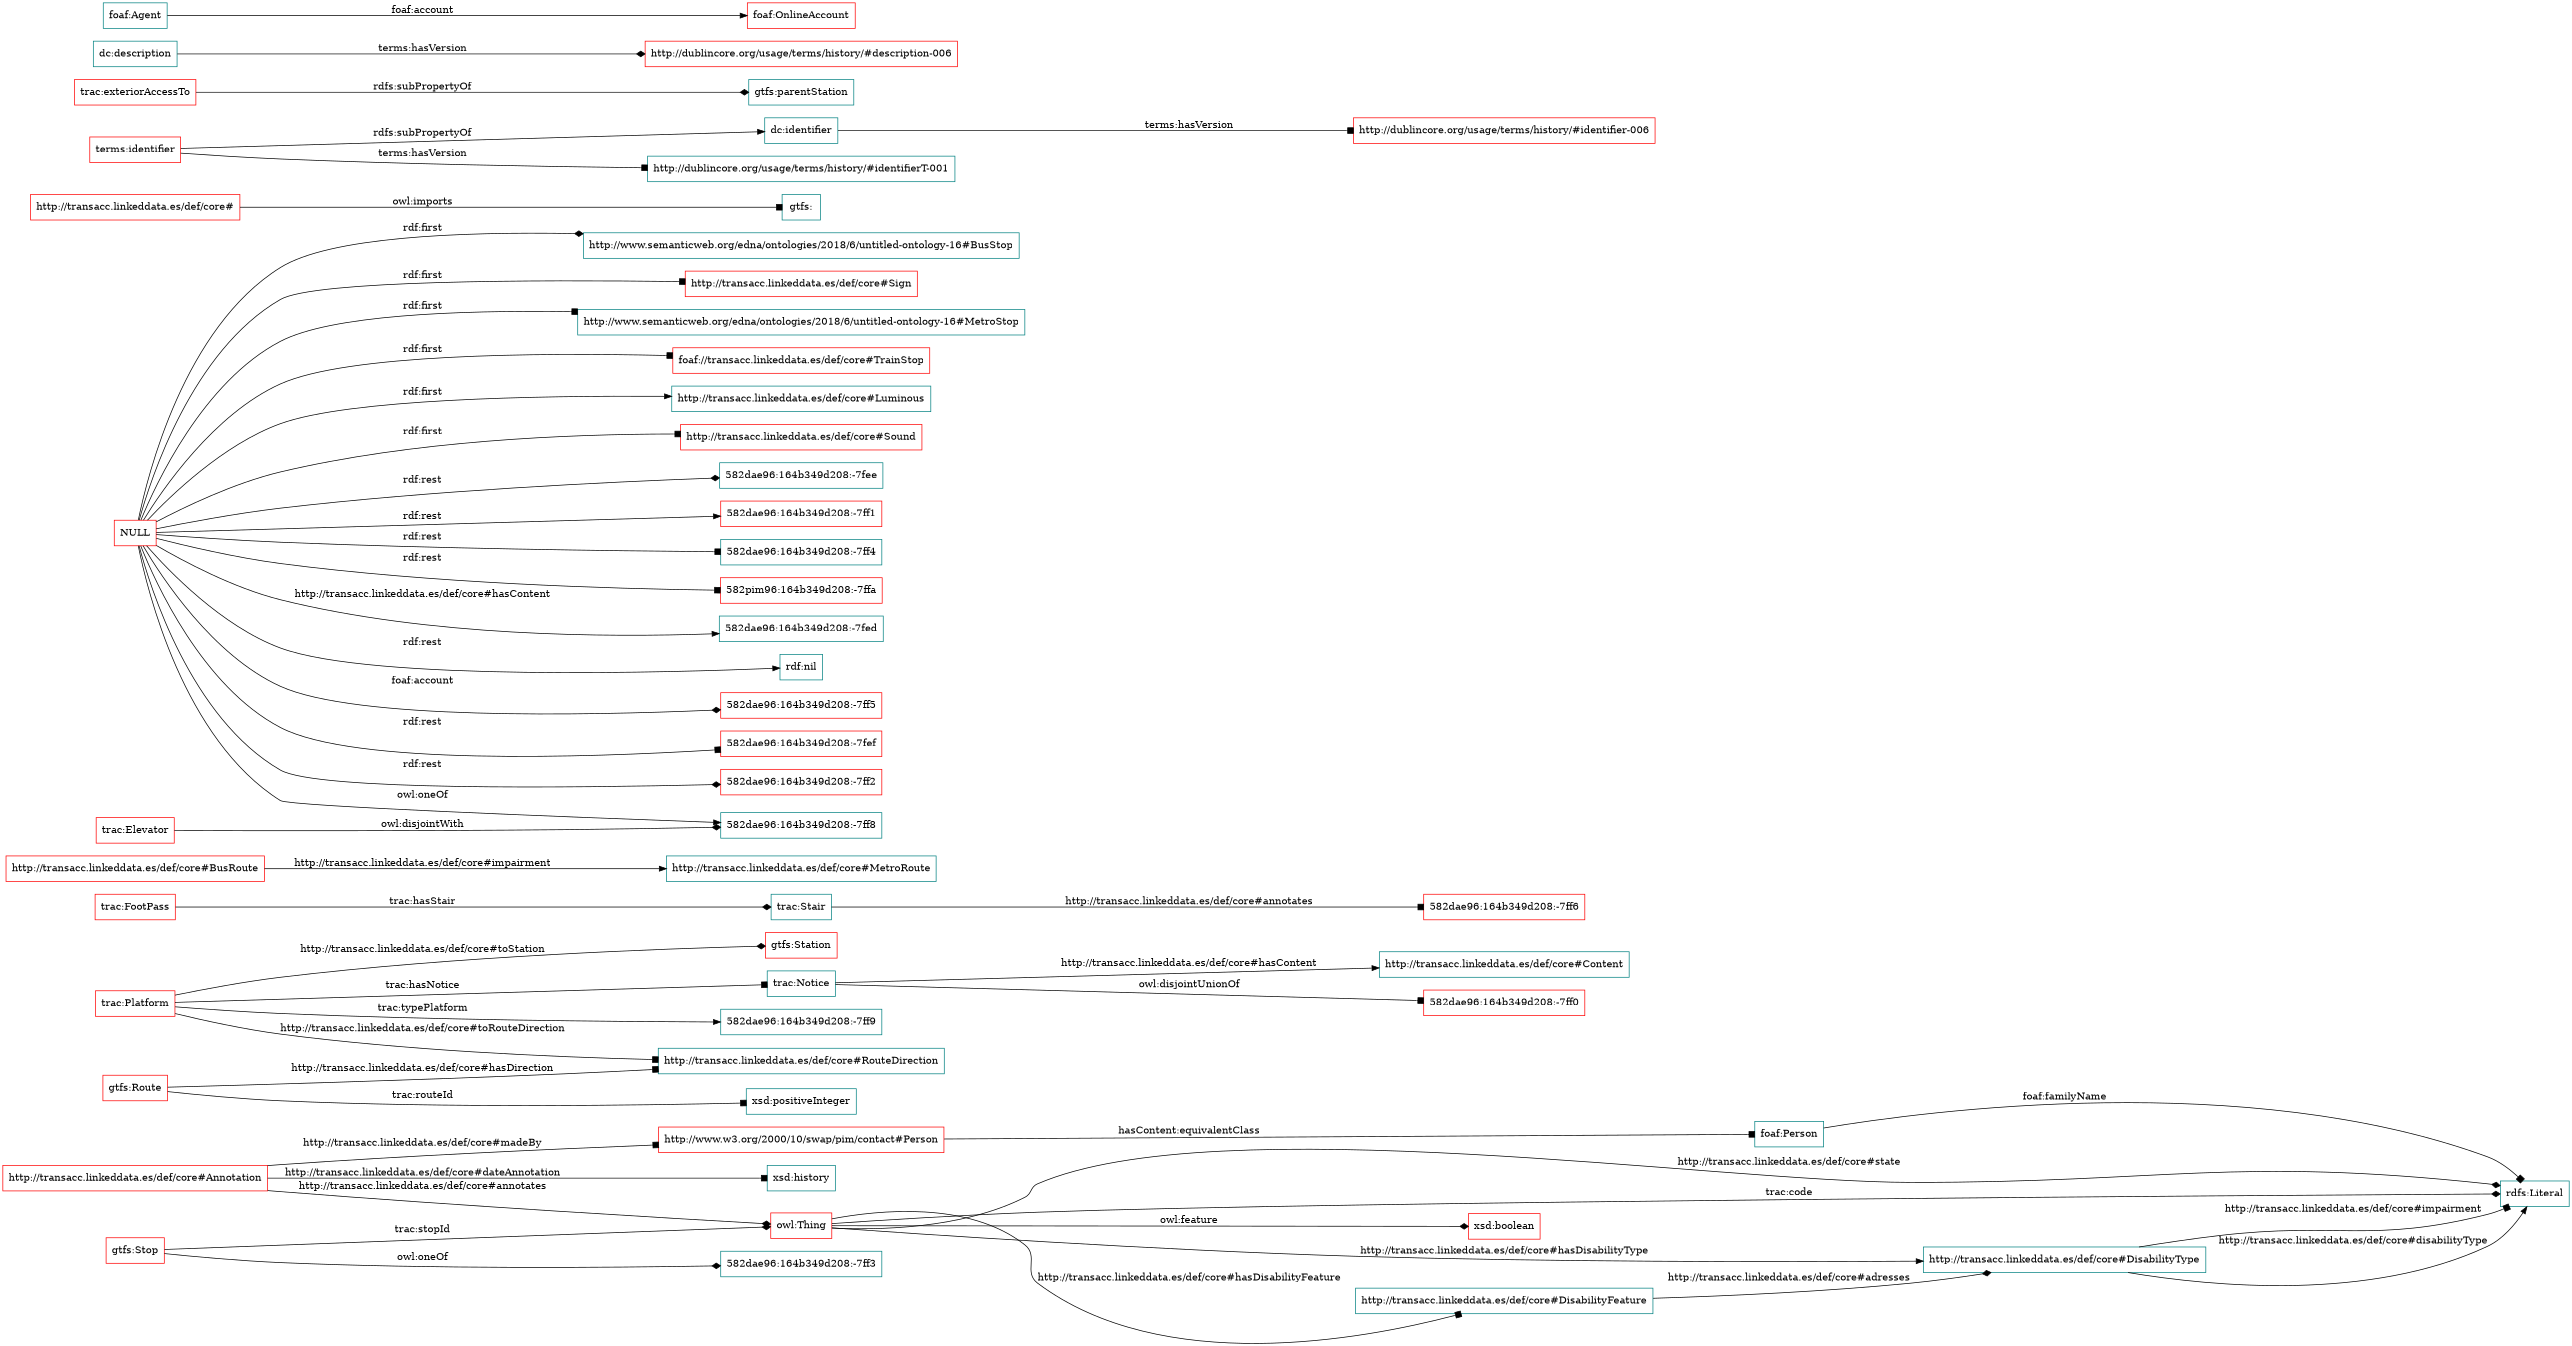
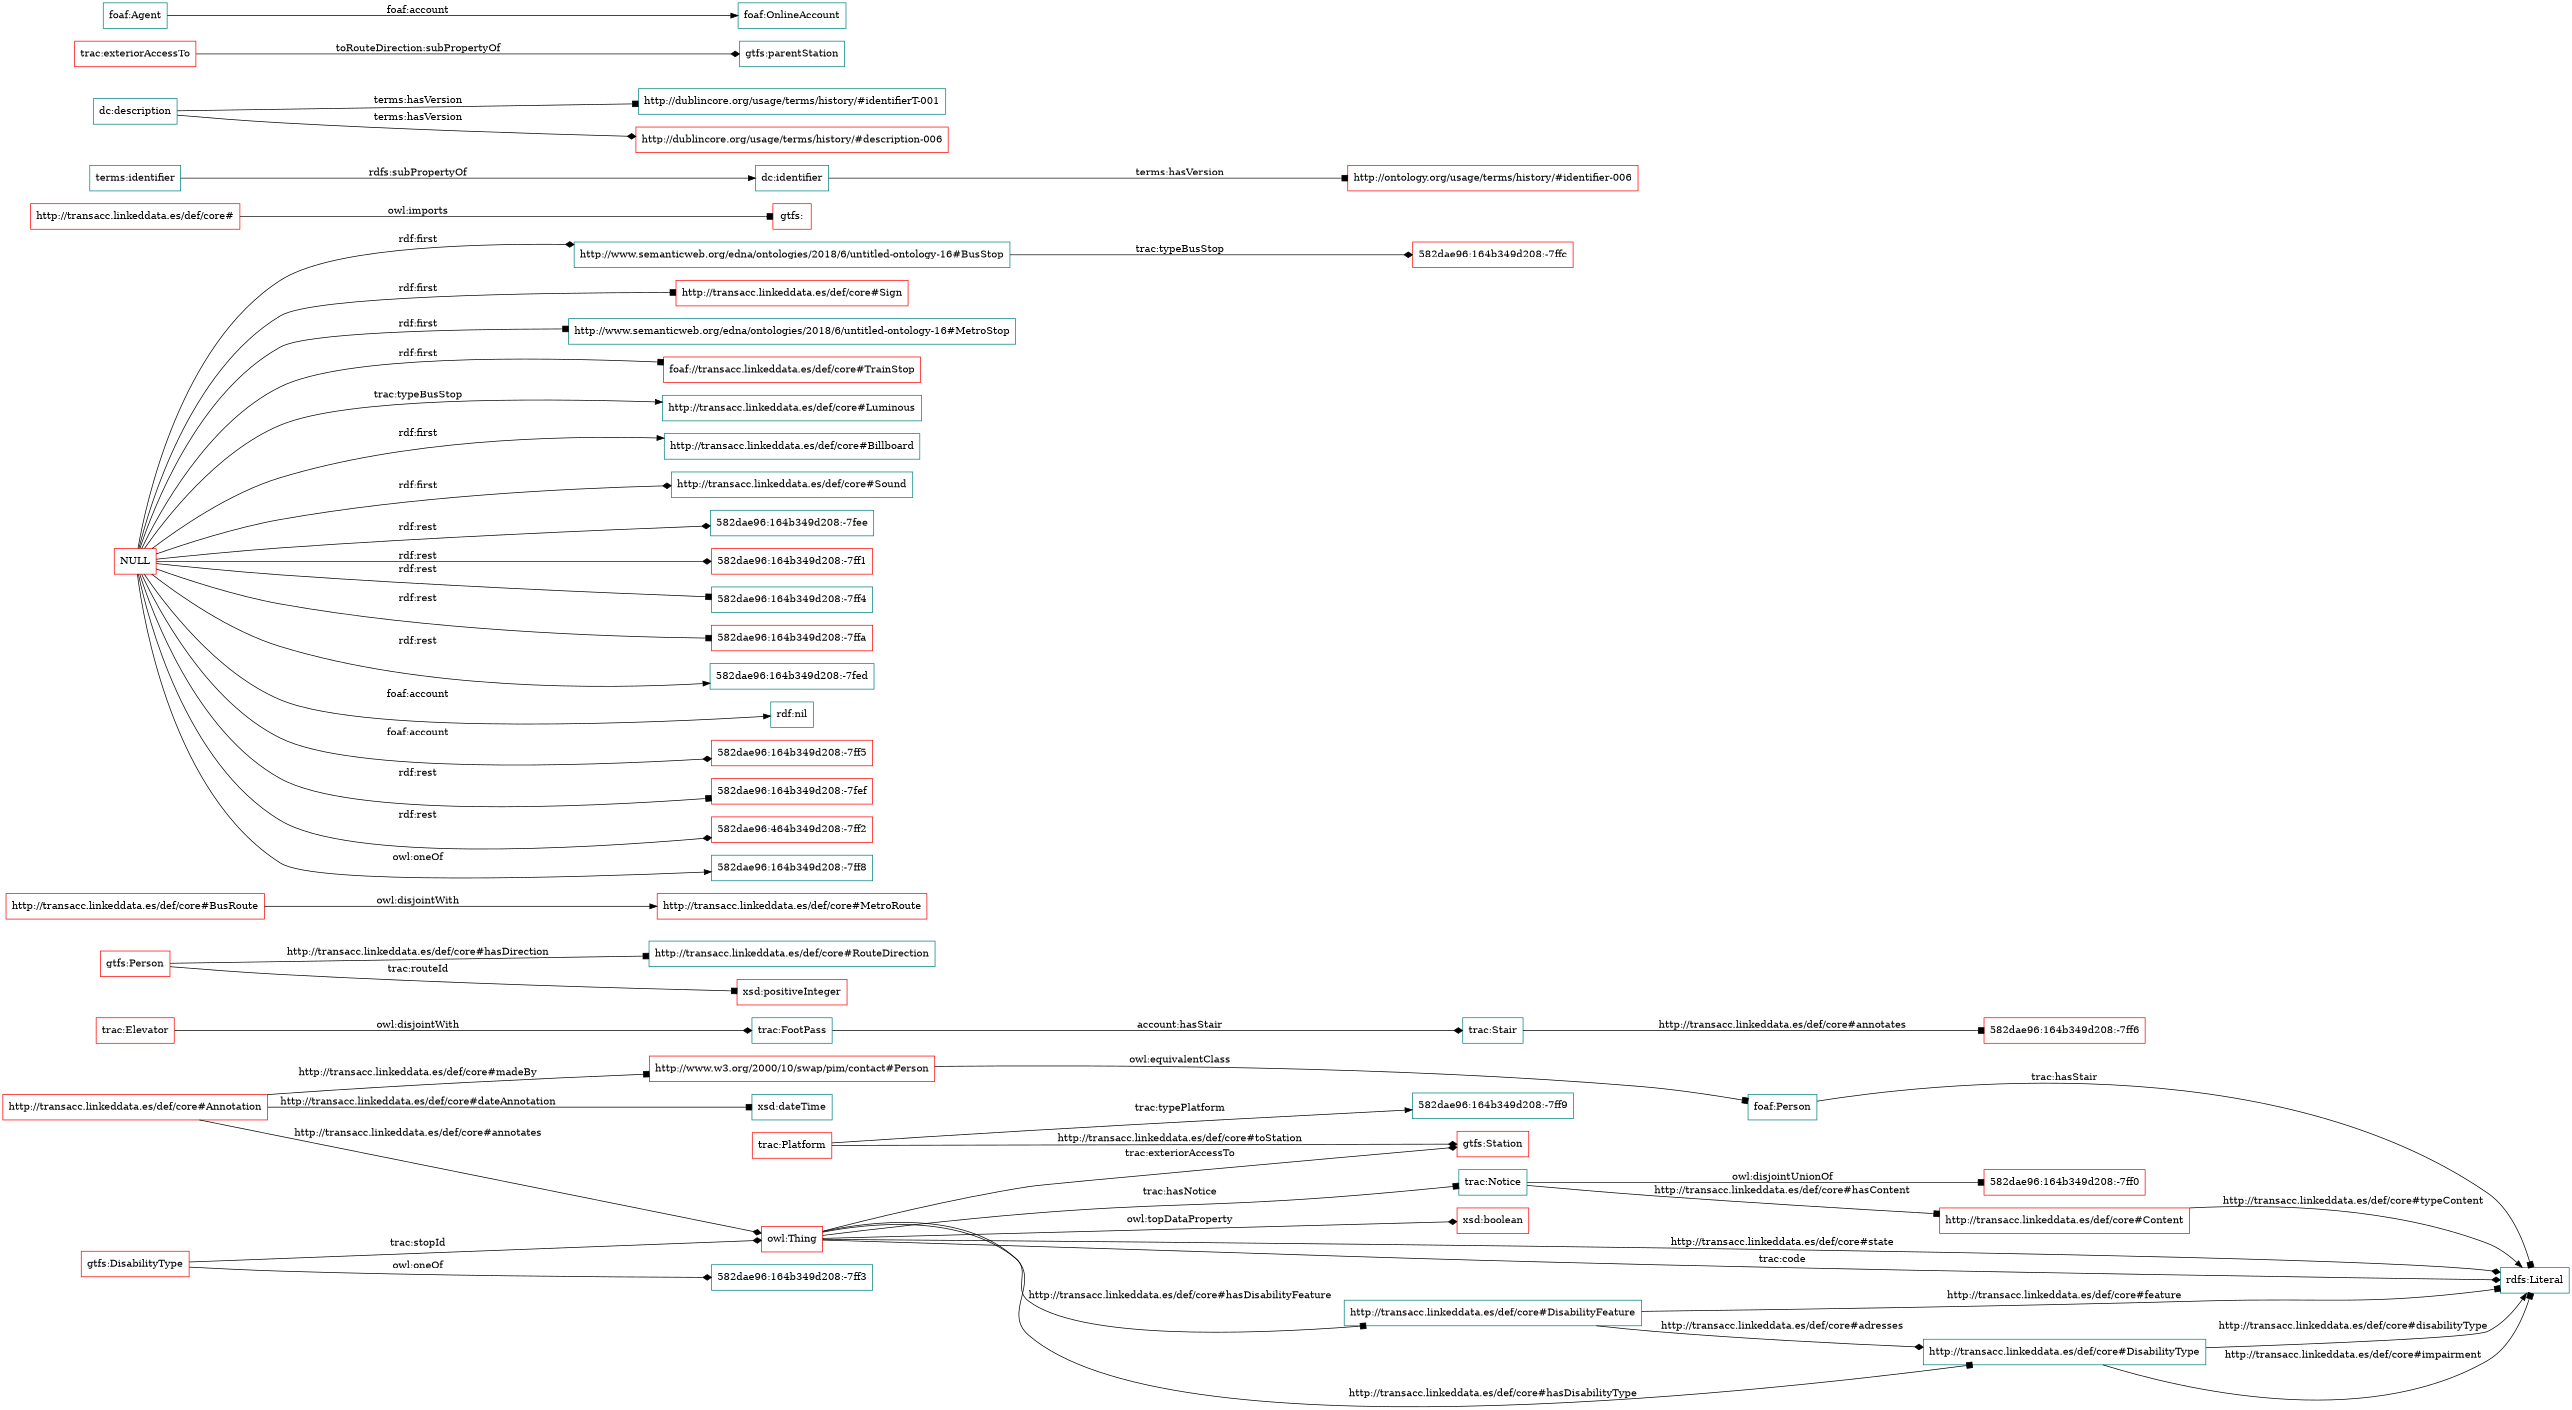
node "foaf:OnlineAccount": color red -> teal
edge "trac:exteriorAccessTo" -> "gtfs:parentStation": label "rdfs:subPropertyOf" -> "toRouteDirection:subPropertyOf"
node "http://dublincore.org/usage/terms/history/#identifier-006": label "http://dublincore.org/usage/terms/history/#identifier-006" -> "http://ontology.org/usage/terms/history/#identifier-006"
node "terms:identifier": color red -> teal
edge "terms:identifier" -> "http://dublincore.org/usage/terms/history/#identifierT-001": now "dc:description" -> "http://dublincore.org/usage/terms/history/#identifierT-001"
node "gtfs:": color teal -> red
node "582dae96:164b349d208:-7ffc": added
edge "NULL" -> "http://transacc.linkeddata.es/def/core#Luminous": label "rdf:first" -> "trac:typeBusStop"
node "http://transacc.linkeddata.es/def/core#Sound": color red -> teal
node "http://transacc.linkeddata.es/def/core#Billboard": added
edge "NULL" -> "http://transacc.linkeddata.es/def/core#Sound": arrowhead box -> diamond
edge "NULL" -> "582dae96:164b349d208:-7ff1": arrowhead normal -> diamond
node "582pim96:164b349d208:-7ffa": label "582pim96:164b349d208:-7ffa" -> "582dae96:164b349d208:-7ffa"
edge "NULL" -> "582dae96:164b349d208:-7fed": label "http://transacc.linkeddata.es/def/core#hasContent" -> "rdf:rest"
edge "NULL" -> "rdf:nil": label "rdf:rest" -> "foaf:account"
node "582dae96:164b349d208:-7ff2": label "582dae96:164b349d208:-7ff2" -> "582dae96:464b349d208:-7ff2"
edge "trac:Elevator" -> "582dae96:164b349d208:-7ff8": now "trac:Elevator" -> "trac:FootPass"
edge "http://transacc.linkeddata.es/def/core#BusRoute" -> "http://transacc.linkeddata.es/def/core#MetroRoute": label "http://transacc.linkeddata.es/def/core#impairment" -> "owl:disjointWith"
node "http://transacc.linkeddata.es/def/core#MetroRoute": color teal -> red
edge "trac:FootPass" -> "trac:Stair": label "trac:hasStair" -> "account:hasStair"
node "trac:FootPass": color red -> teal
node "http://transacc.linkeddata.es/def/core#Content": color teal -> red
edge "trac:Notice" -> "http://transacc.linkeddata.es/def/core#Content": arrowhead normal -> box
edge "trac:Platform" -> "trac:Notice": now "owl:Thing" -> "trac:Notice"
edge "trac:Platform" -> "http://transacc.linkeddata.es/def/core#RouteDirection": removed, label "http://transacc.linkeddata.es/def/core#toRouteDirection"
node "gtfs:Route": label "gtfs:Route" -> "gtfs:Person"
edge "foaf:Person" -> "rdfs:Literal": label "foaf:familyName" -> "trac:hasStair"
node "xsd:positiveInteger": color teal -> red
edge "http://www.w3.org/2000/10/swap/pim/contact#Person" -> "foaf:Person": label "hasContent:equivalentClass" -> "owl:equivalentClass"
edge "owl:Thing" -> "gtfs:Station": added, label "trac:exteriorAccessTo"
node "xsd:history": label "xsd:history" -> "xsd:dateTime"
edge "http://transacc.linkeddata.es/def/core#Content" -> "rdfs:Literal": added, label "http://transacc.linkeddata.es/def/core#typeContent"
edge "owl:Thing" -> "xsd:boolean": label "owl:feature" -> "owl:topDataProperty"
node "gtfs:Stop": label "gtfs:Stop" -> "gtfs:DisabilityType"
edge "owl:Thing" -> "http://transacc.linkeddata.es/def/core#DisabilityType": arrowhead normal -> box
edge "http://transacc.linkeddata.es/def/core#DisabilityFeature" -> "rdfs:Literal": added, label "http://transacc.linkeddata.es/def/core#feature"
